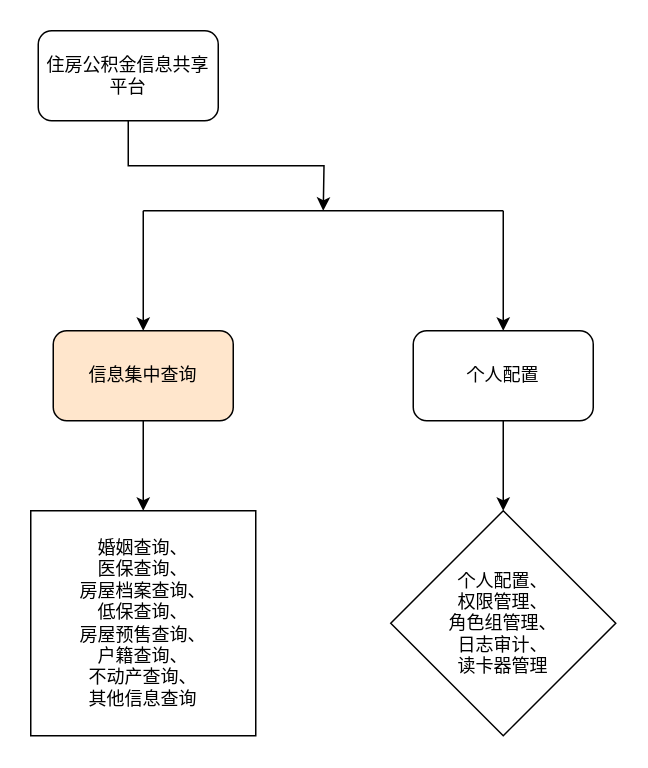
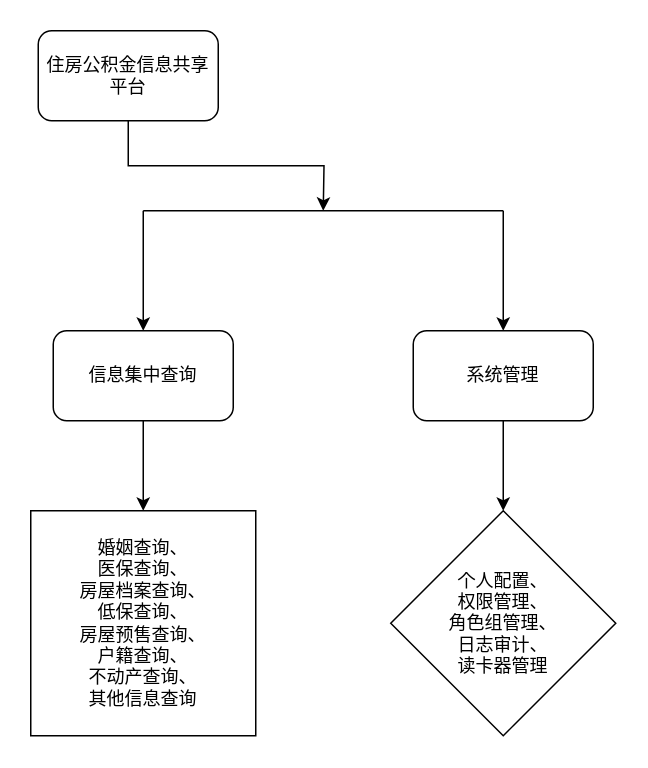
node "信息集中查询": fillcolor #ffe6cc -> #ffffff
node "个人配置": label "个人配置" -> "系统管理"
